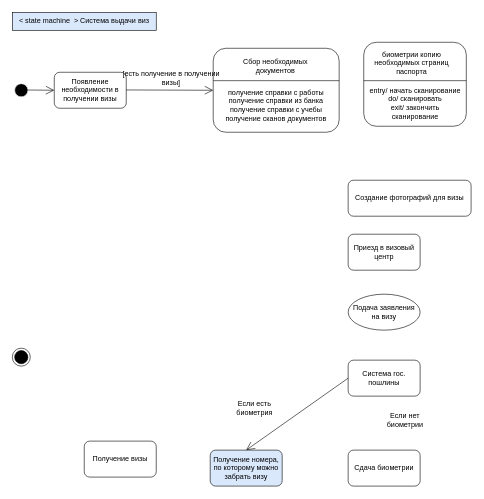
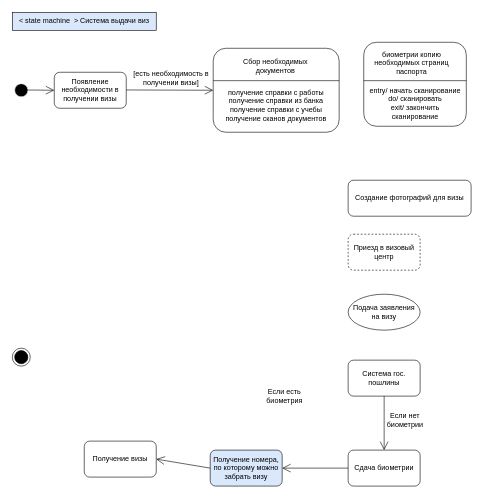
node "[есть получение в получении визы]": label "[есть получение в получении визы]" -> "[есть необходимость в получении визы]"
node "Приезд в визовый центр": style solid -> dashed
node "Если есть биометрия": moved (255, 408) -> (285, 396)
edge "Система гос. пошлины" -> "Получение номера, по которому можно забрать визу": removed
edge "Система гос. пошлины" -> "Сдача биометрии": added
edge "Получение номера, по которому можно забрать визу" -> "Получение визы": added
edge "Сдача биометрии" -> "Получение номера, по которому можно забрать визу": added
